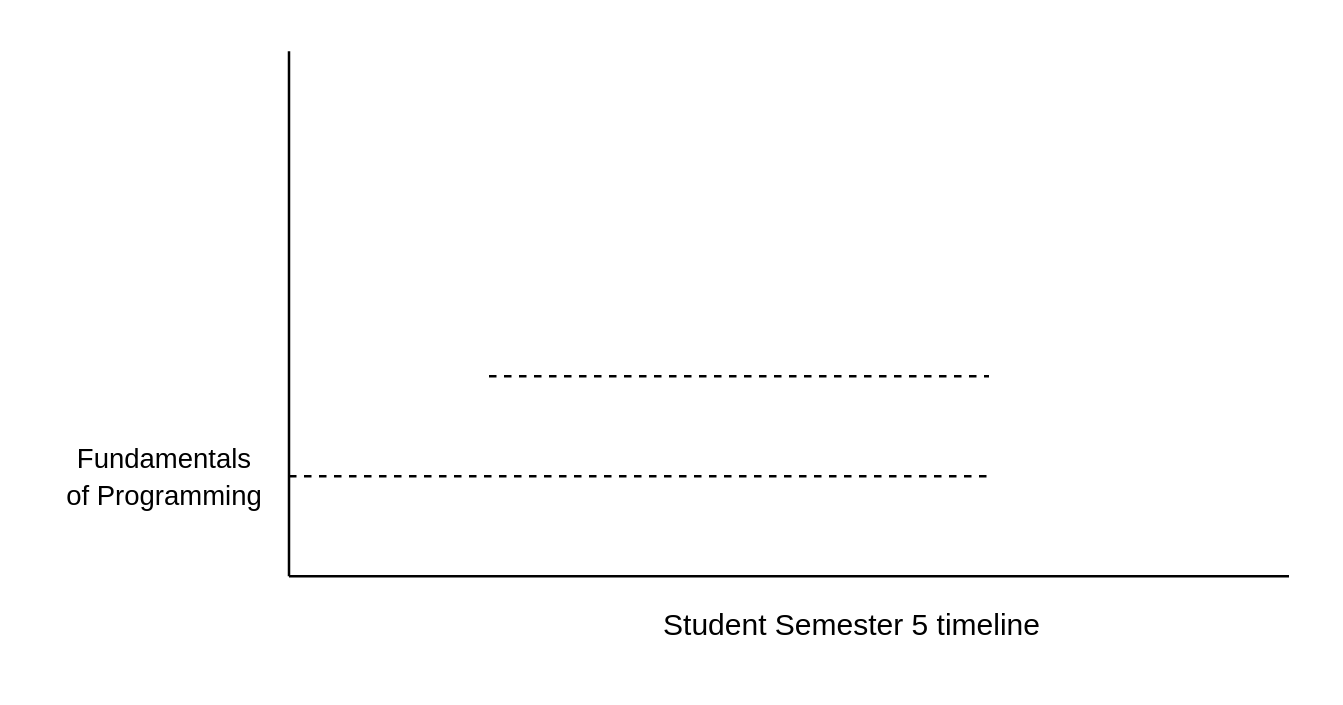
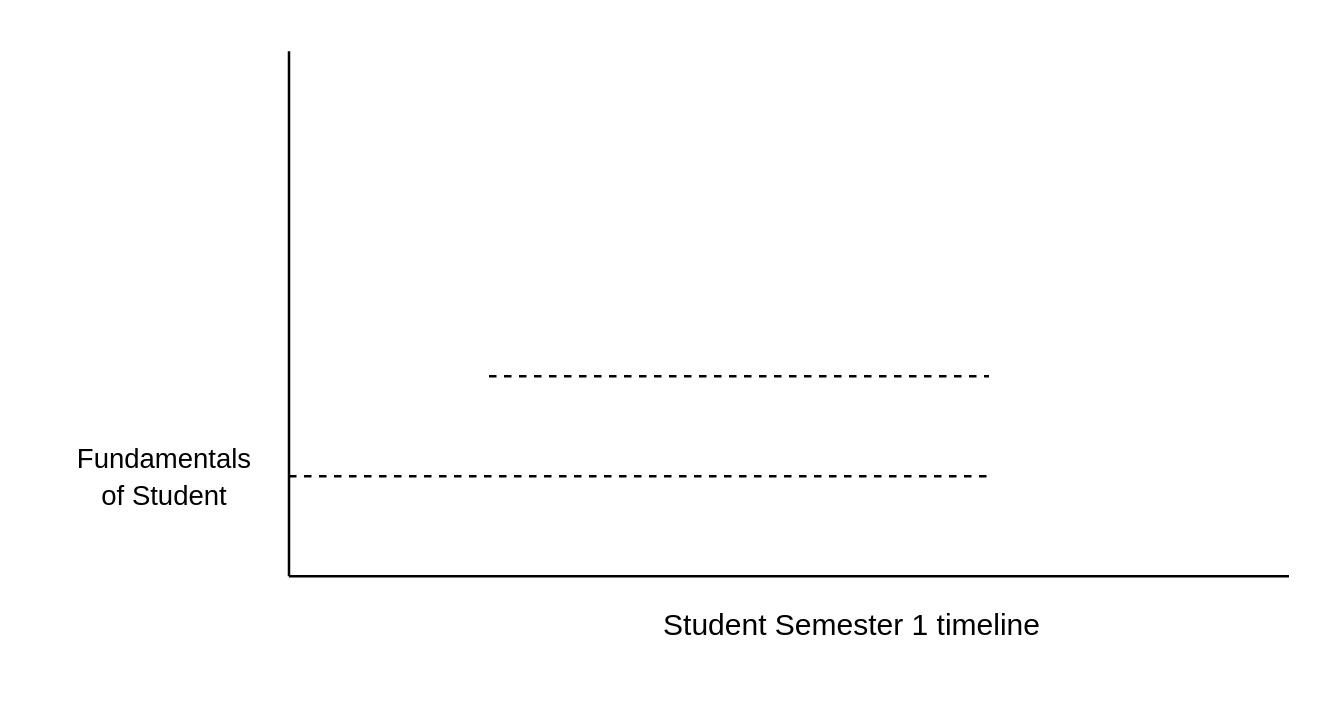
node "Fundamentals of Programming": label "Fundamentals of Programming" -> "Fundamentals of Student"
node "Student Semester 5 timeline": label "Student Semester 5 timeline" -> "Student Semester 1 timeline"
